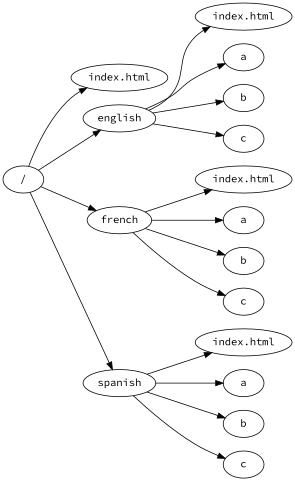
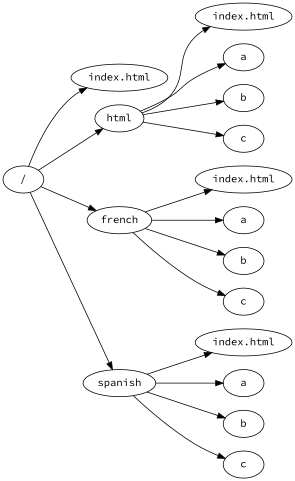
node "english": label "english" -> "html"
